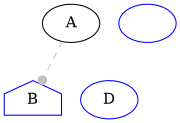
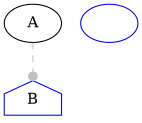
node "D": removed
